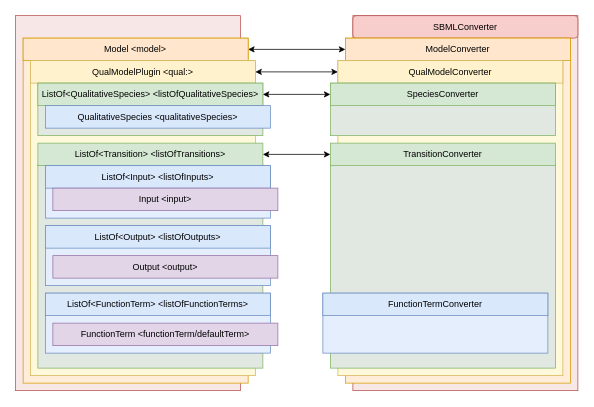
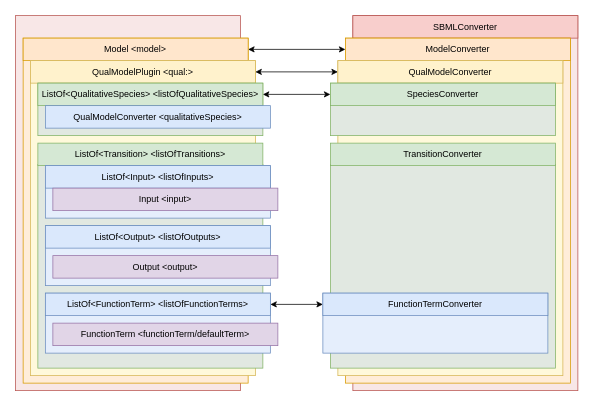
node "SBMLConverter": shape rounded rectangle -> rectangle
node "QualitativeSpecies <qualitativeSpecies>": label "QualitativeSpecies <qualitativeSpecies>" -> "QualModelConverter <qualitativeSpecies>"
edge "ListOf<Transition> <listOfTransitions>" -- "TransitionConverter": removed
edge "ListOf<FunctionTerm> <listOfFunctionTerms>" -- "FunctionTermConverter": added
